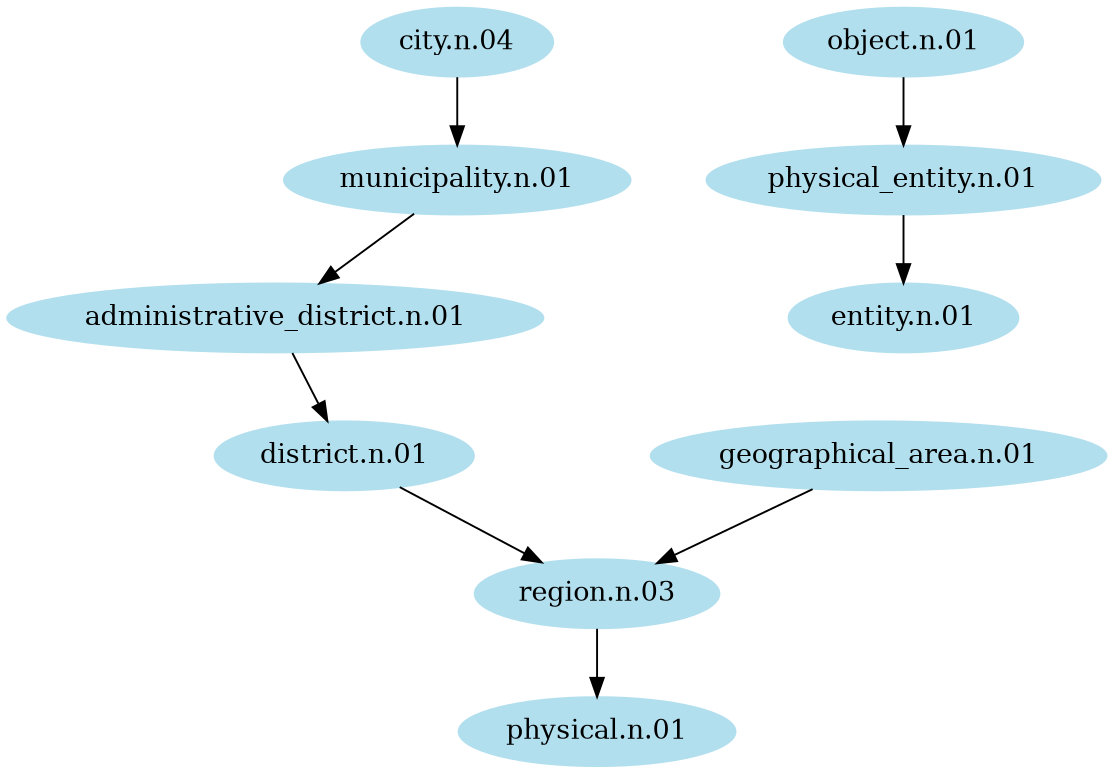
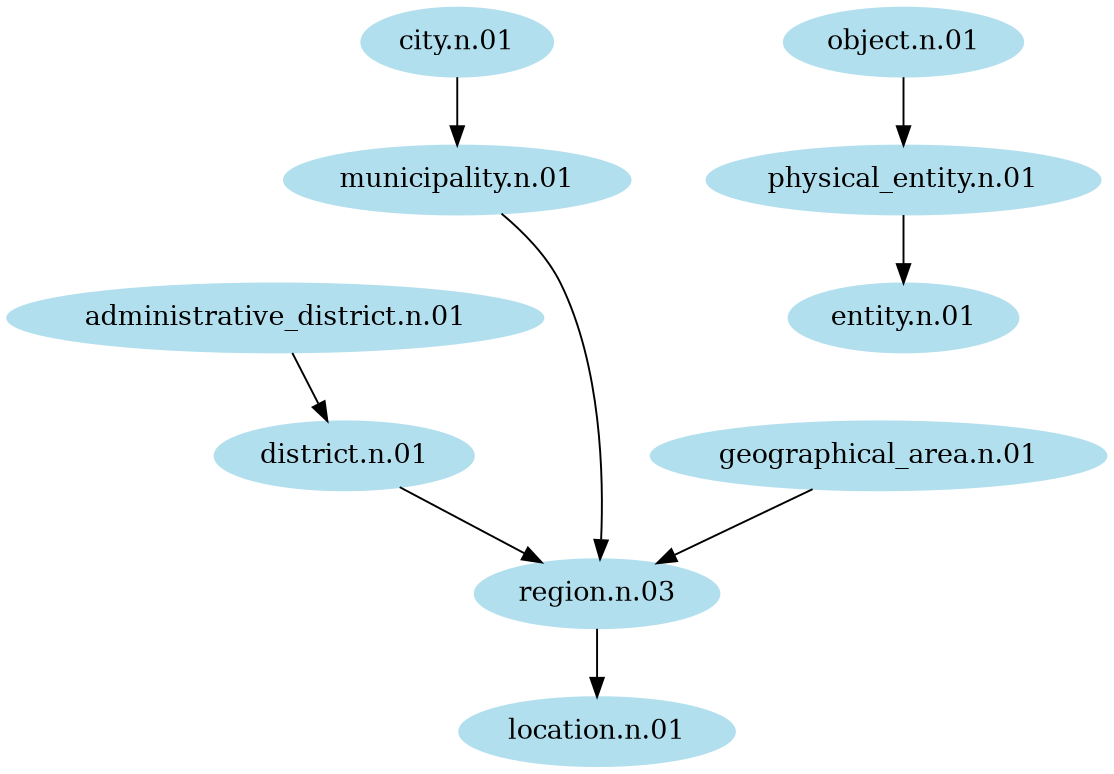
node "city.n.04": label "city.n.04" -> "city.n.01"
edge "municipality.n.01" -> "administrative_district.n.01": now "municipality.n.01" -> "region.n.03"
node "physical.n.01": label "physical.n.01" -> "location.n.01"
